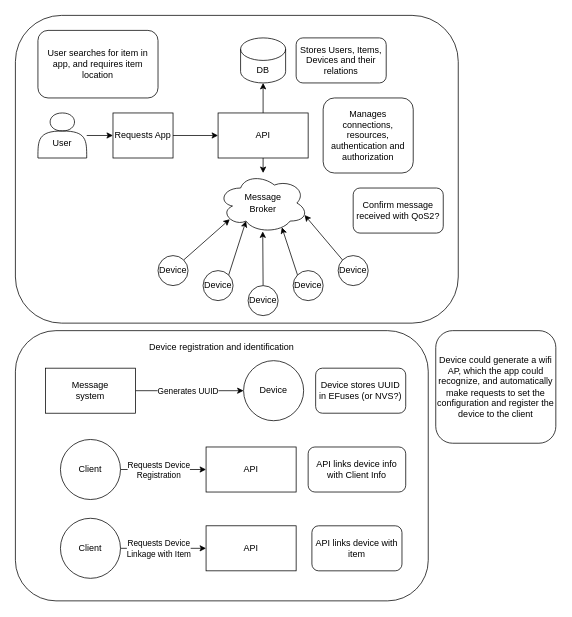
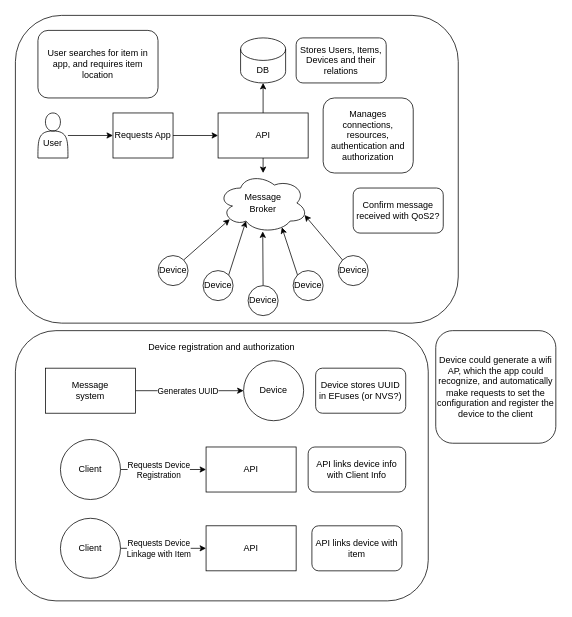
node "User": size 49x45 -> 30x45
node "Device registration and identification": label "Device registration and identification" -> "Device registration and authorization"
